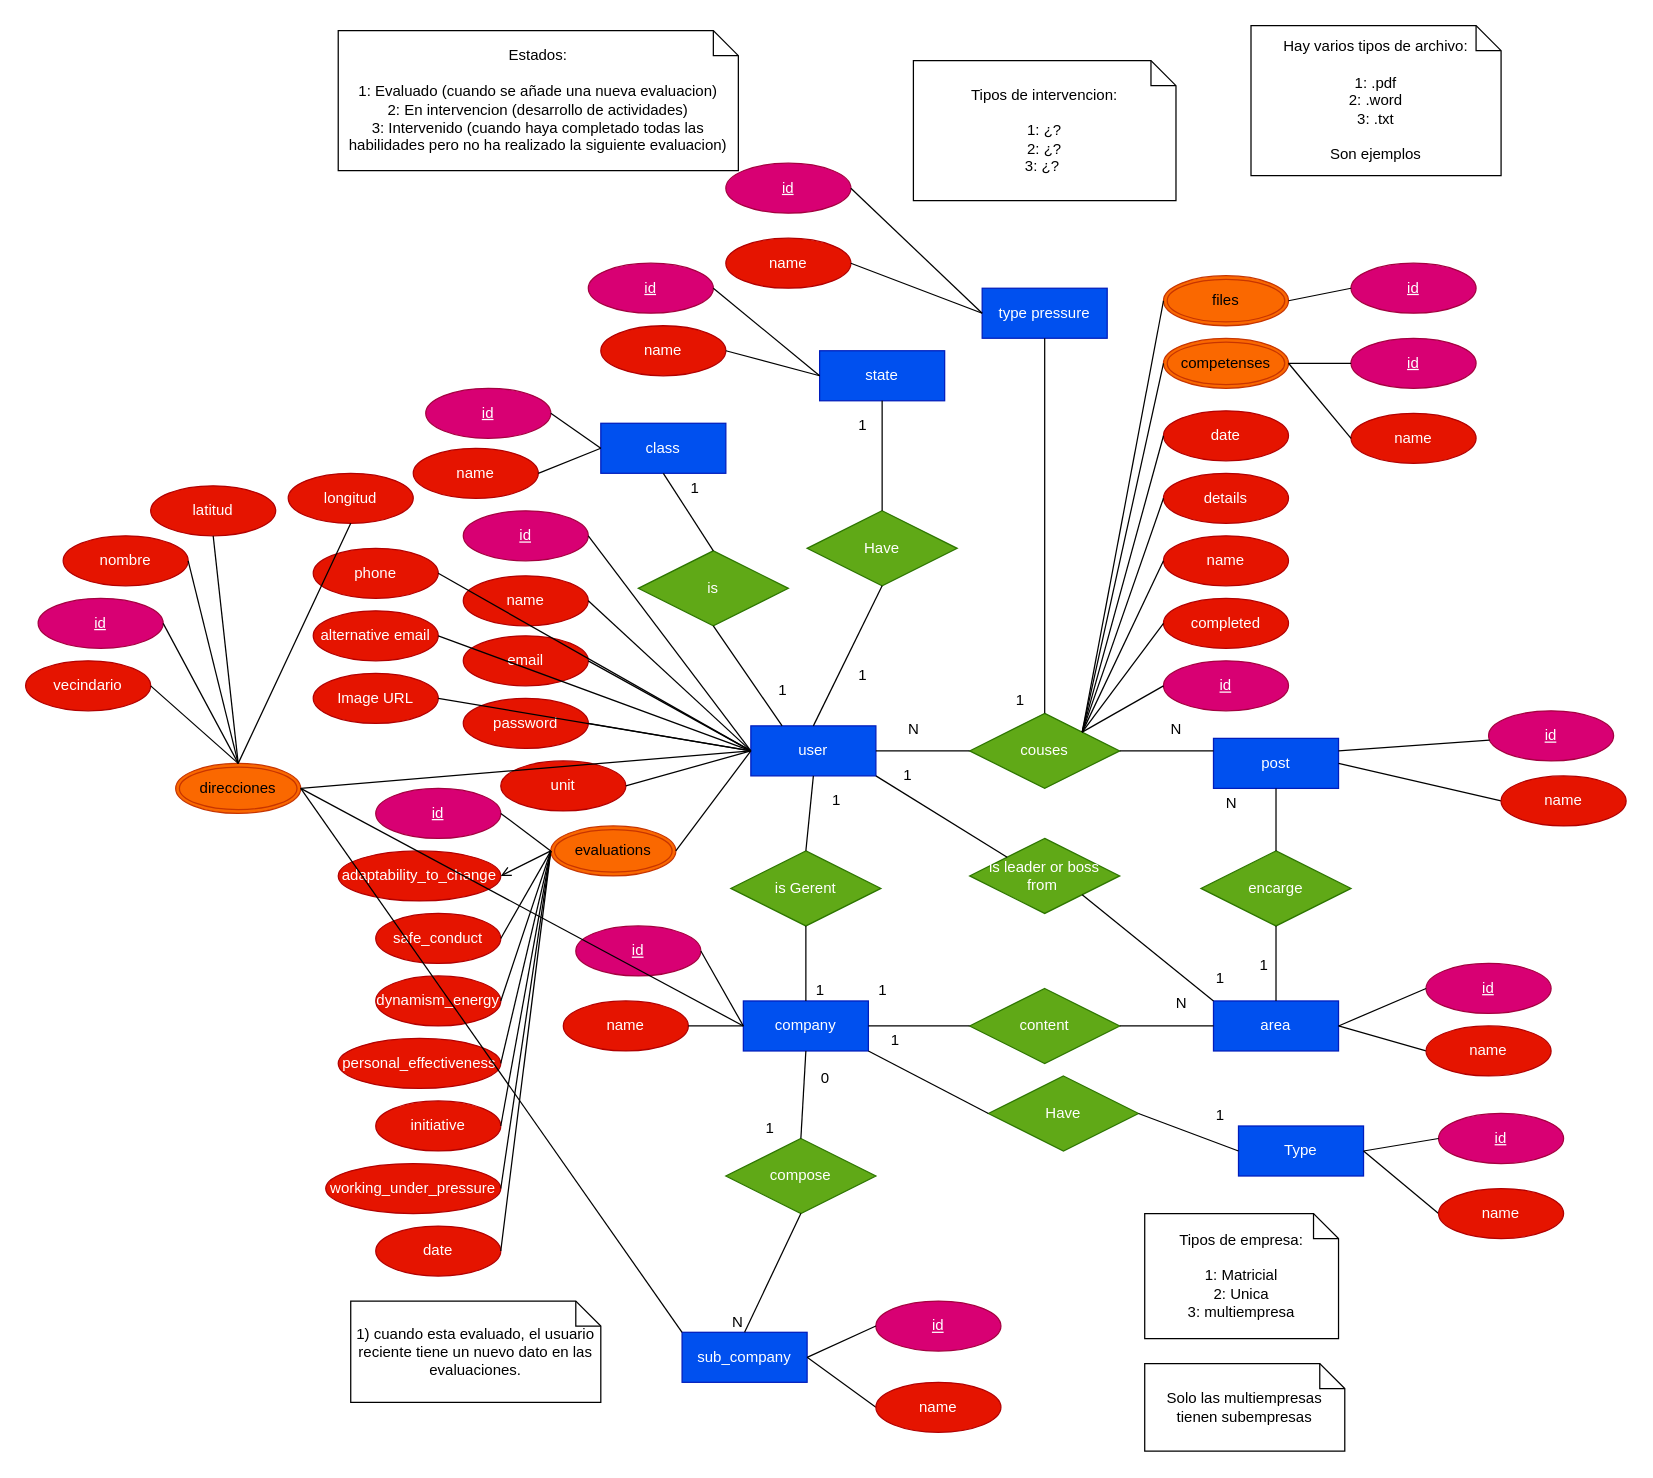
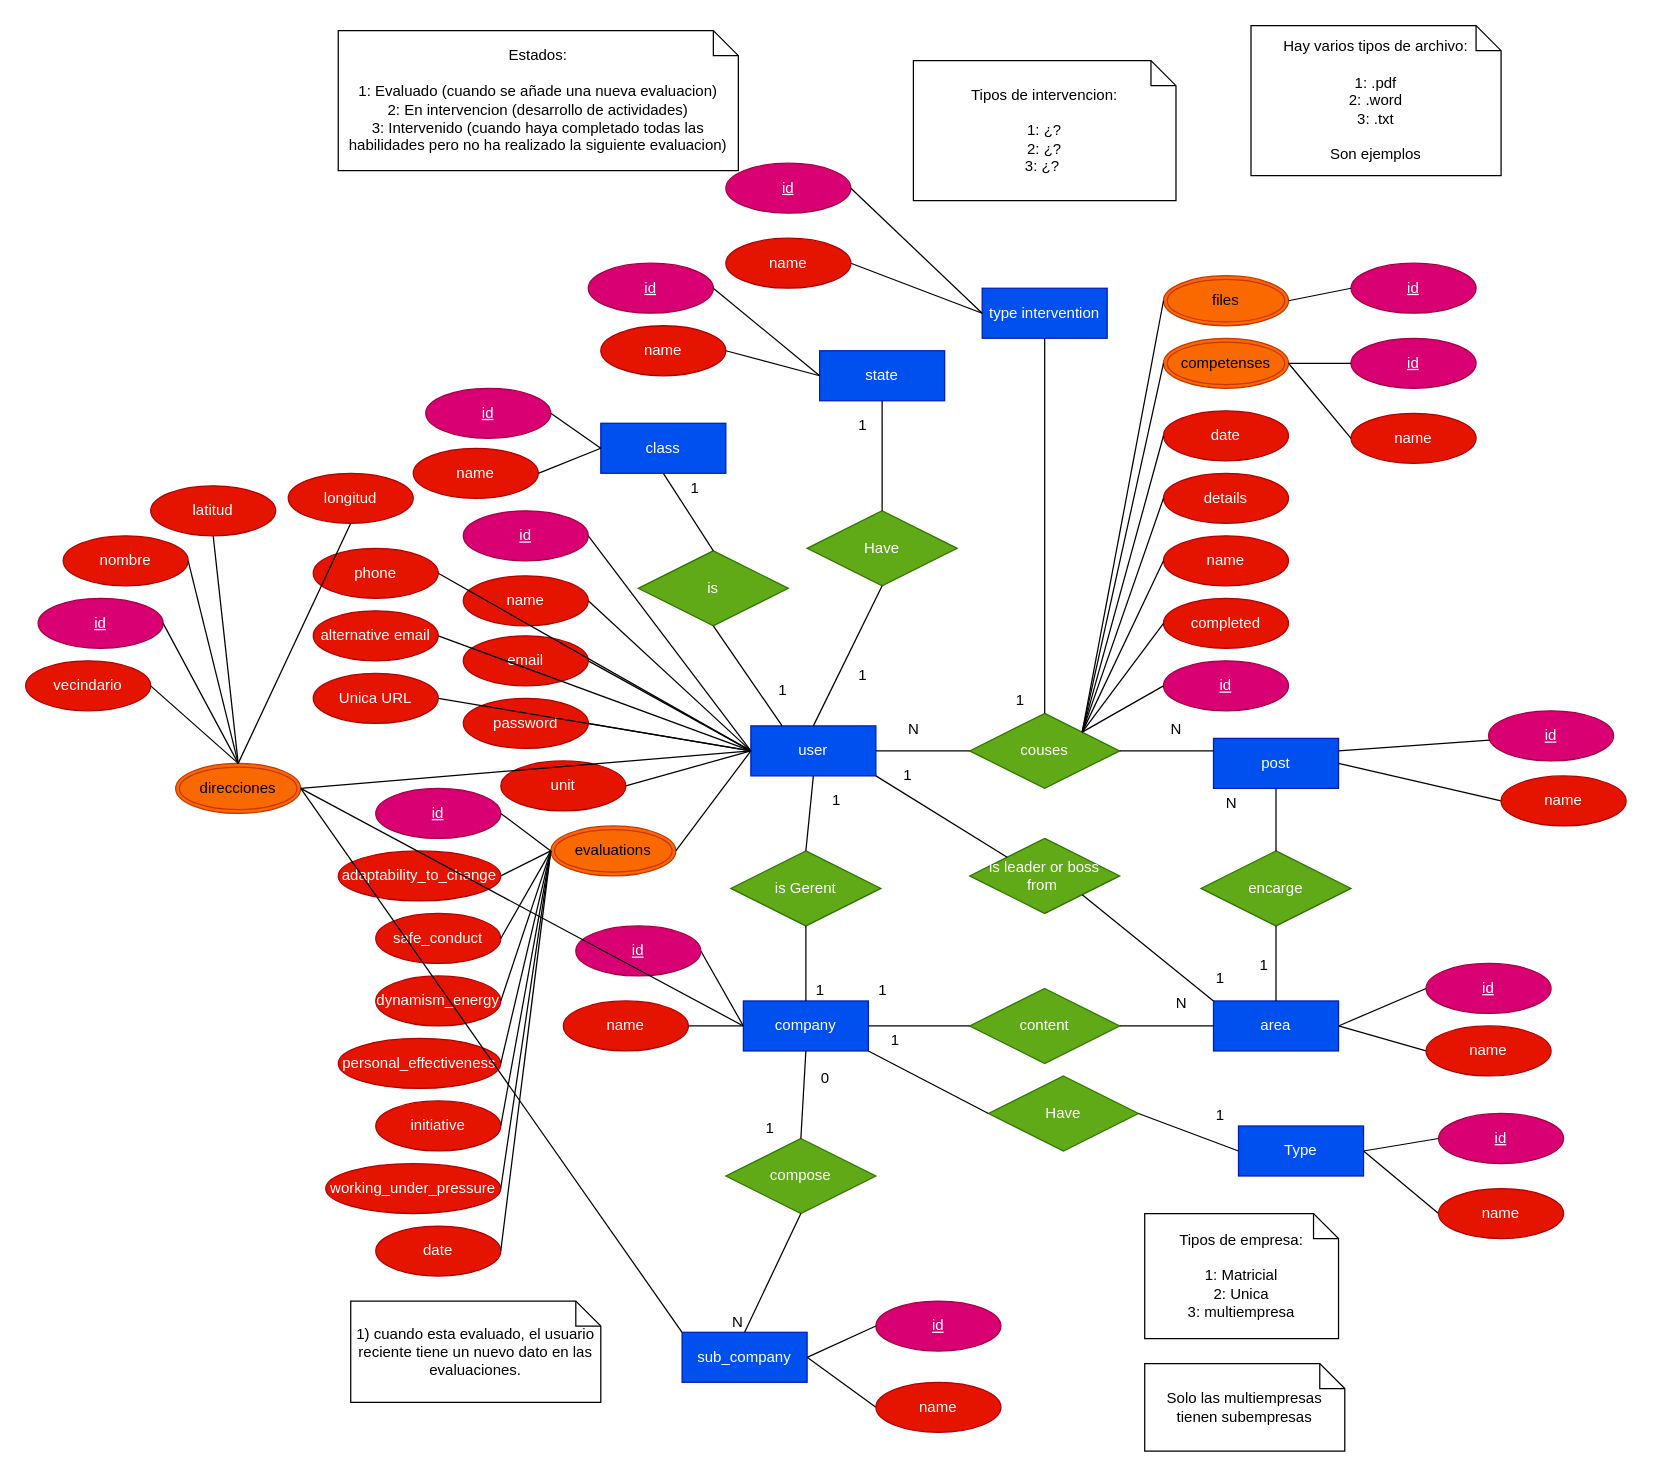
node "type pressure": label "type pressure" -> "type intervention"
node "Image URL": label "Image URL" -> "Unica URL"
edge "evaluations" -> "adaptability_to_change": arrowhead open -> none
